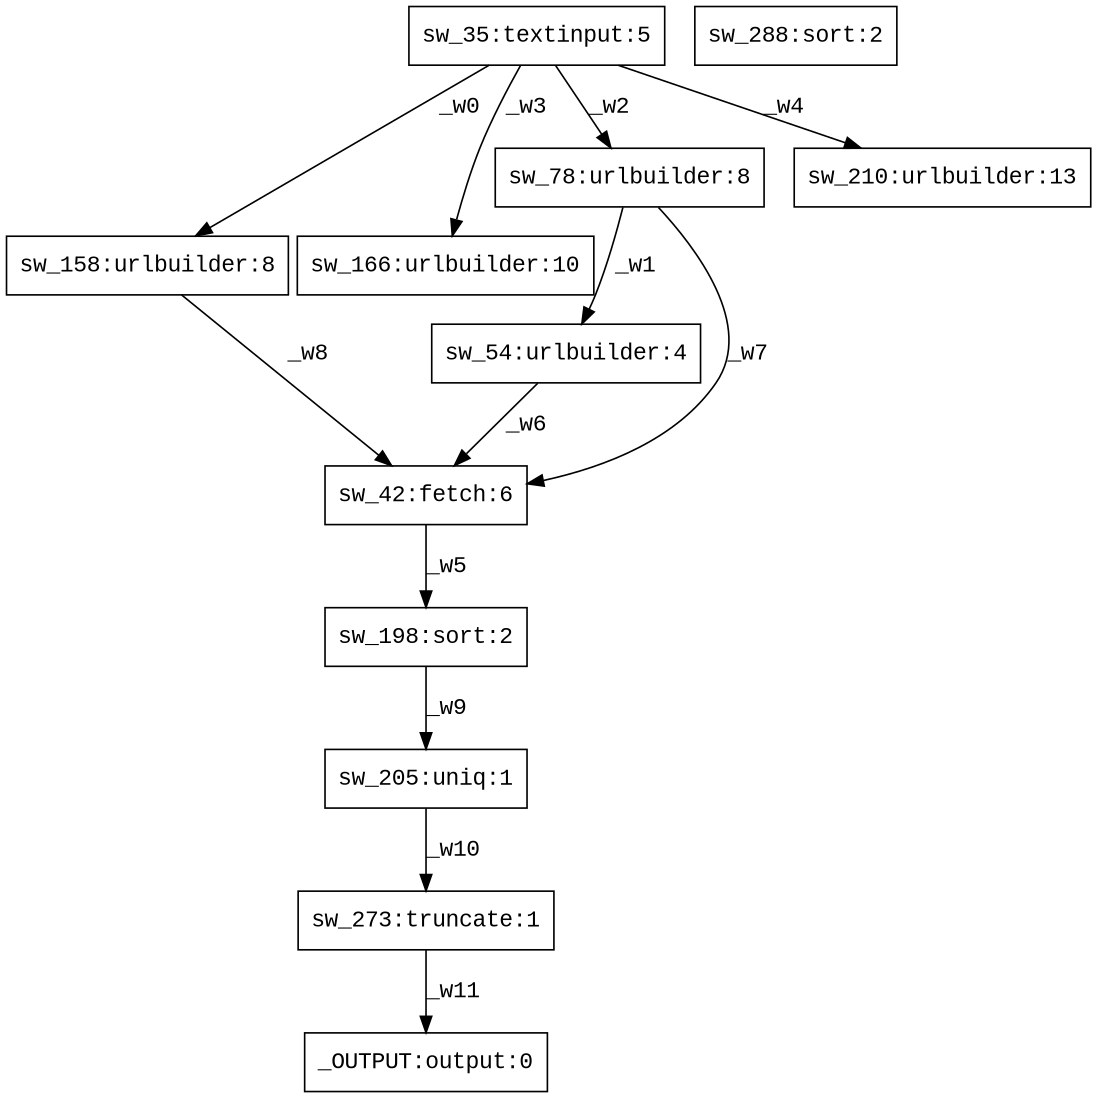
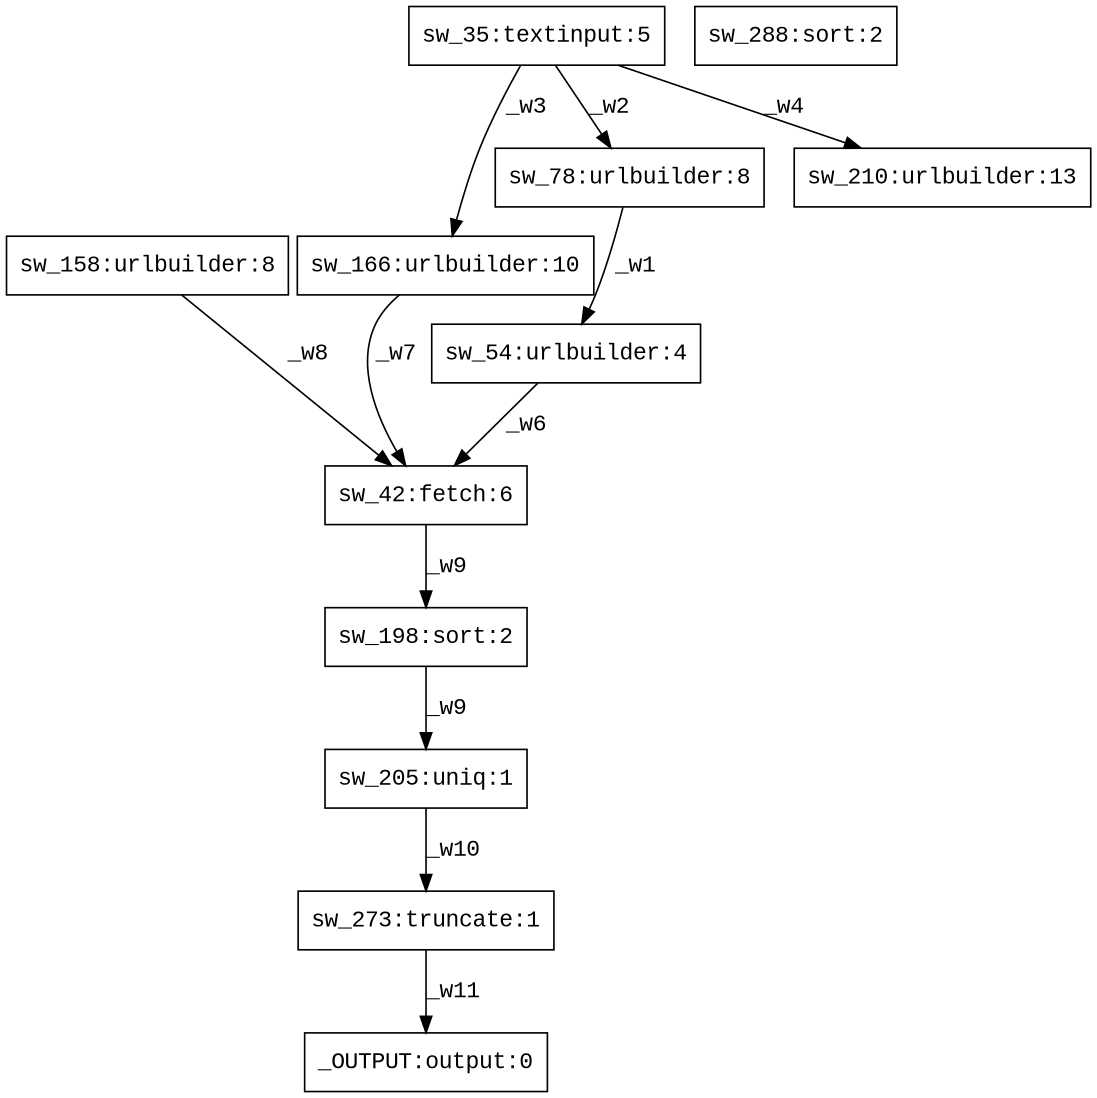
edge "sw_35:textinput:5" -> "sw_158:urlbuilder:8": removed, label "_w0"
edge "sw_78:urlbuilder:8" -> "sw_42:fetch:6": now "sw_166:urlbuilder:10" -> "sw_42:fetch:6"
edge "sw_42:fetch:6" -> "sw_198:sort:2": label "_w5" -> "_w9"
